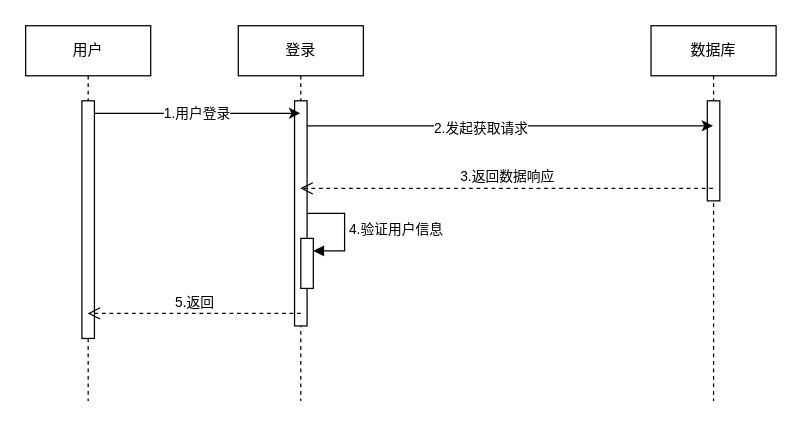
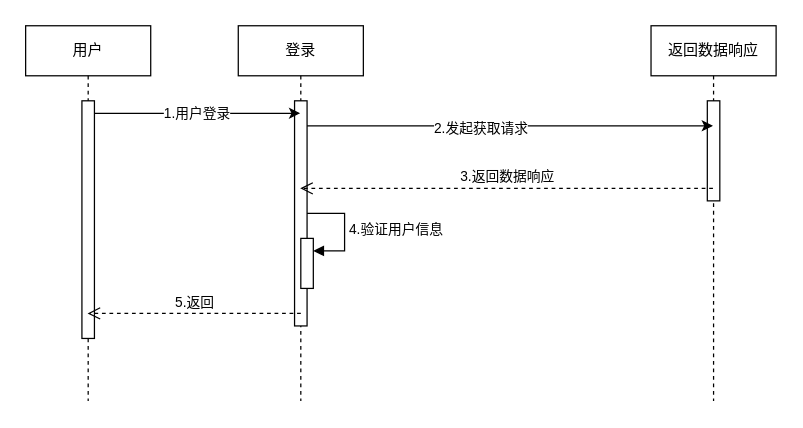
node "数据库": label "数据库" -> "返回数据响应"
